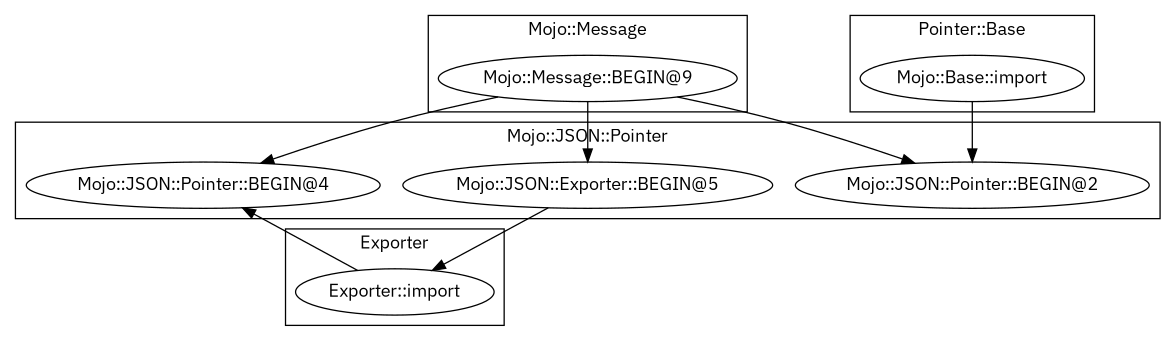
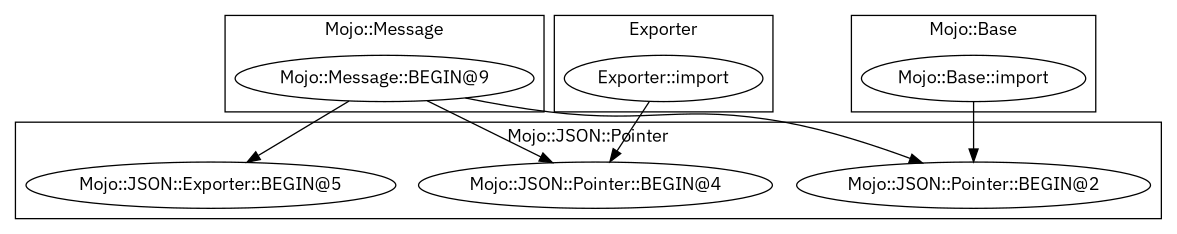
cluster "Pointer::Base": label "Pointer::Base" -> "Mojo::Base"
edge "Mojo::JSON::Exporter::BEGIN@5" -> "Exporter::import": removed
